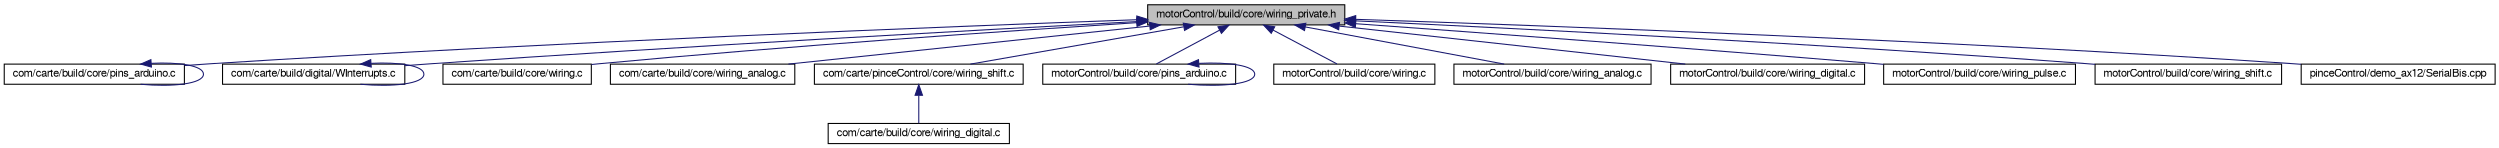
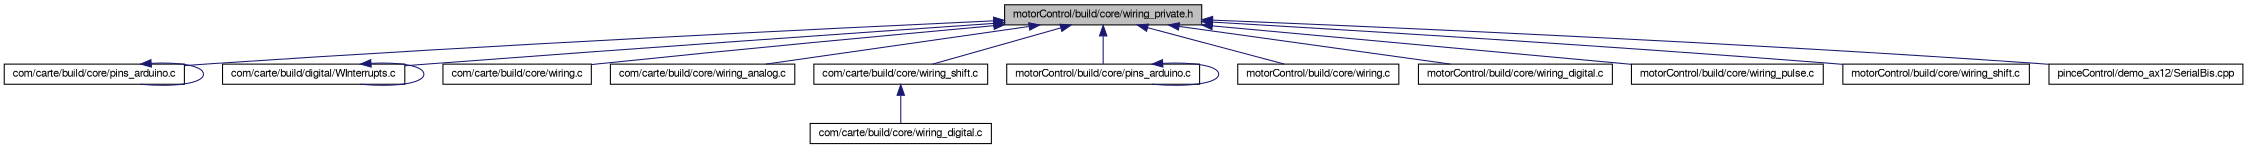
node "com/carte/pinceControl/core/wiring_shift.c": label "com/carte/pinceControl/core/wiring_shift.c" -> "com/carte/build/core/wiring_shift.c"
node "motorControl/build/core/wiring_analog.c": removed
